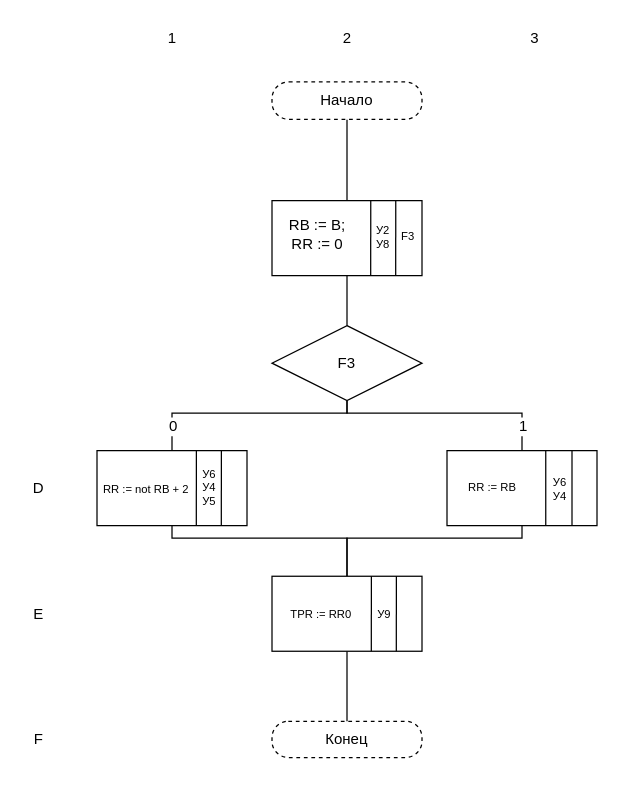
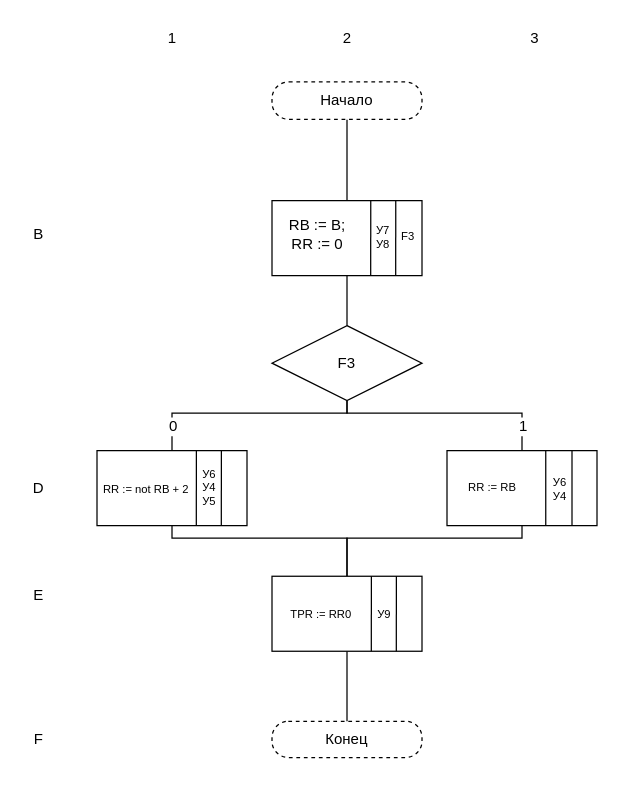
node "B": added
node "У2 У8": label "У2 У8" -> "У7 У8"
node "E": moved (38, 614) -> (38, 595)
